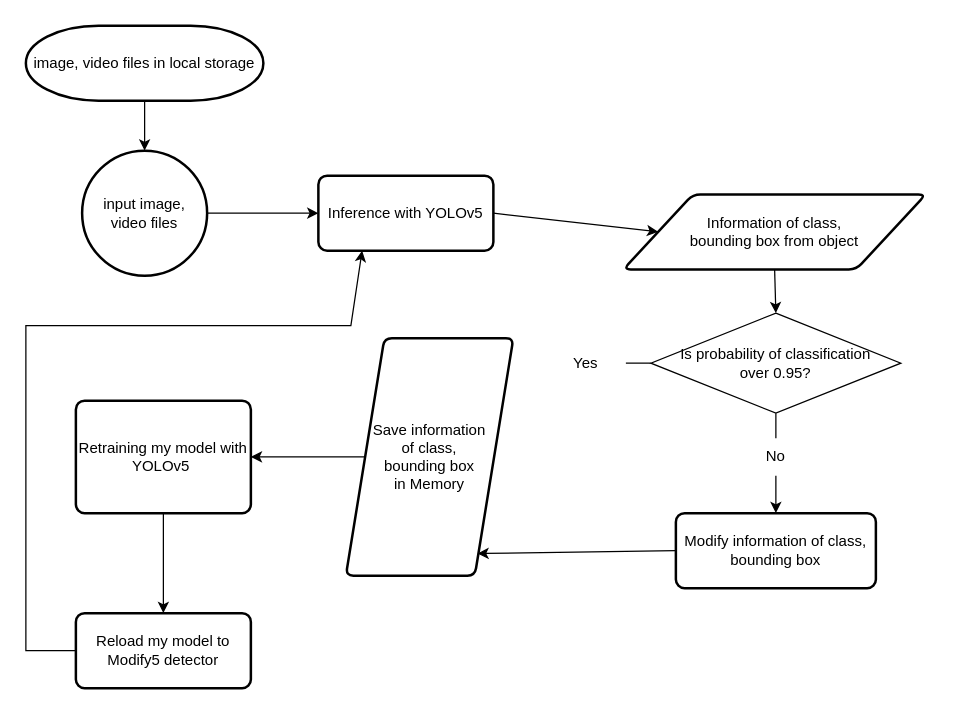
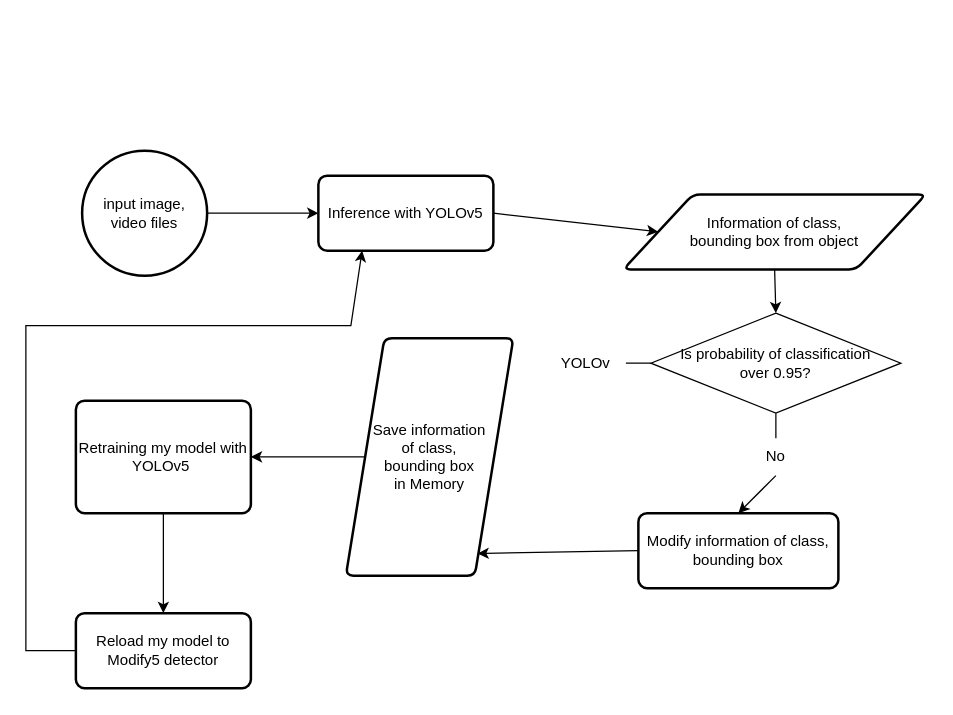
node "image, video files in local storage": removed
edge "image, video files in local storage" -> "input image, video files": removed
node "Yes": label "Yes" -> "YOLOv"
node "Modify information of class, bounding box": moved (776, 551) -> (738, 551)
